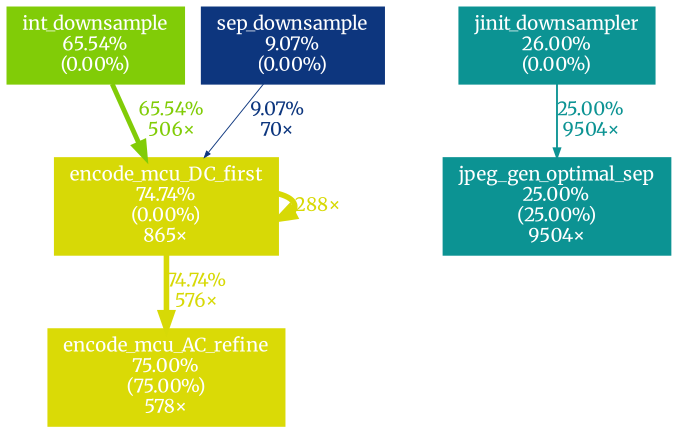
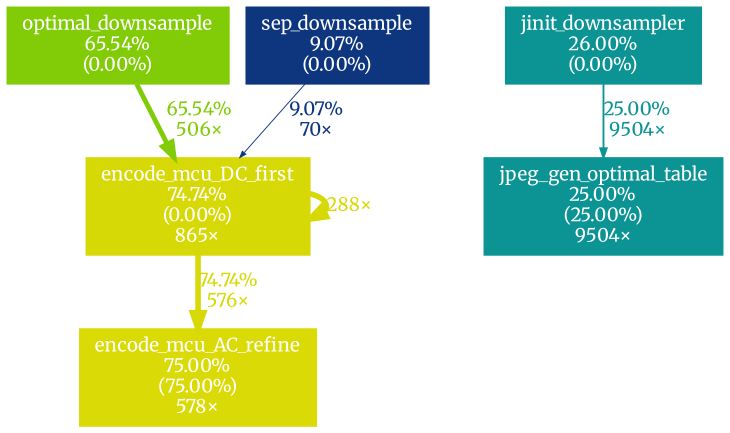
node "int_downsample 65.54% (0.00%)": label "int_downsample 65.54% (0.00%)" -> "optimal_downsample 65.54% (0.00%)"
node "jpeg_gen_optimal_sep 25.00% (25.00%) 9504×": label "jpeg_gen_optimal_sep 25.00% (25.00%) 9504×" -> "jpeg_gen_optimal_table 25.00% (25.00%) 9504×"
